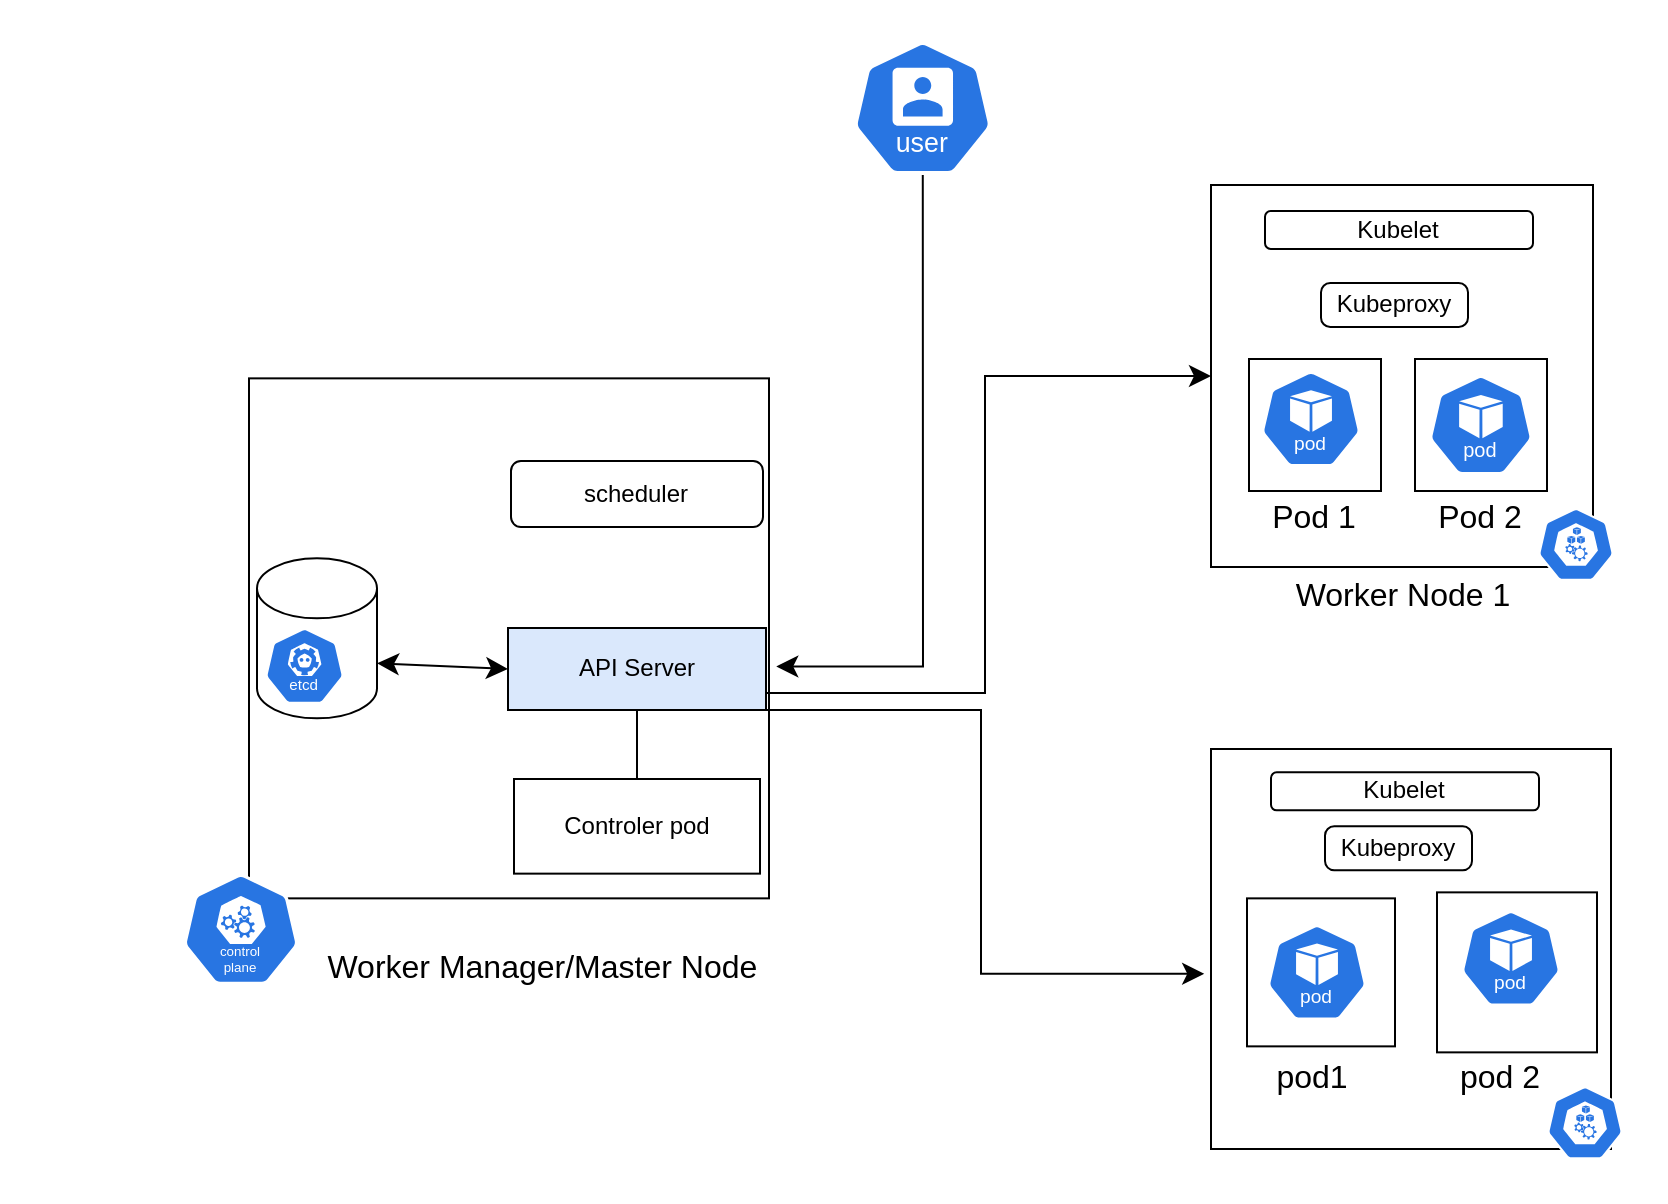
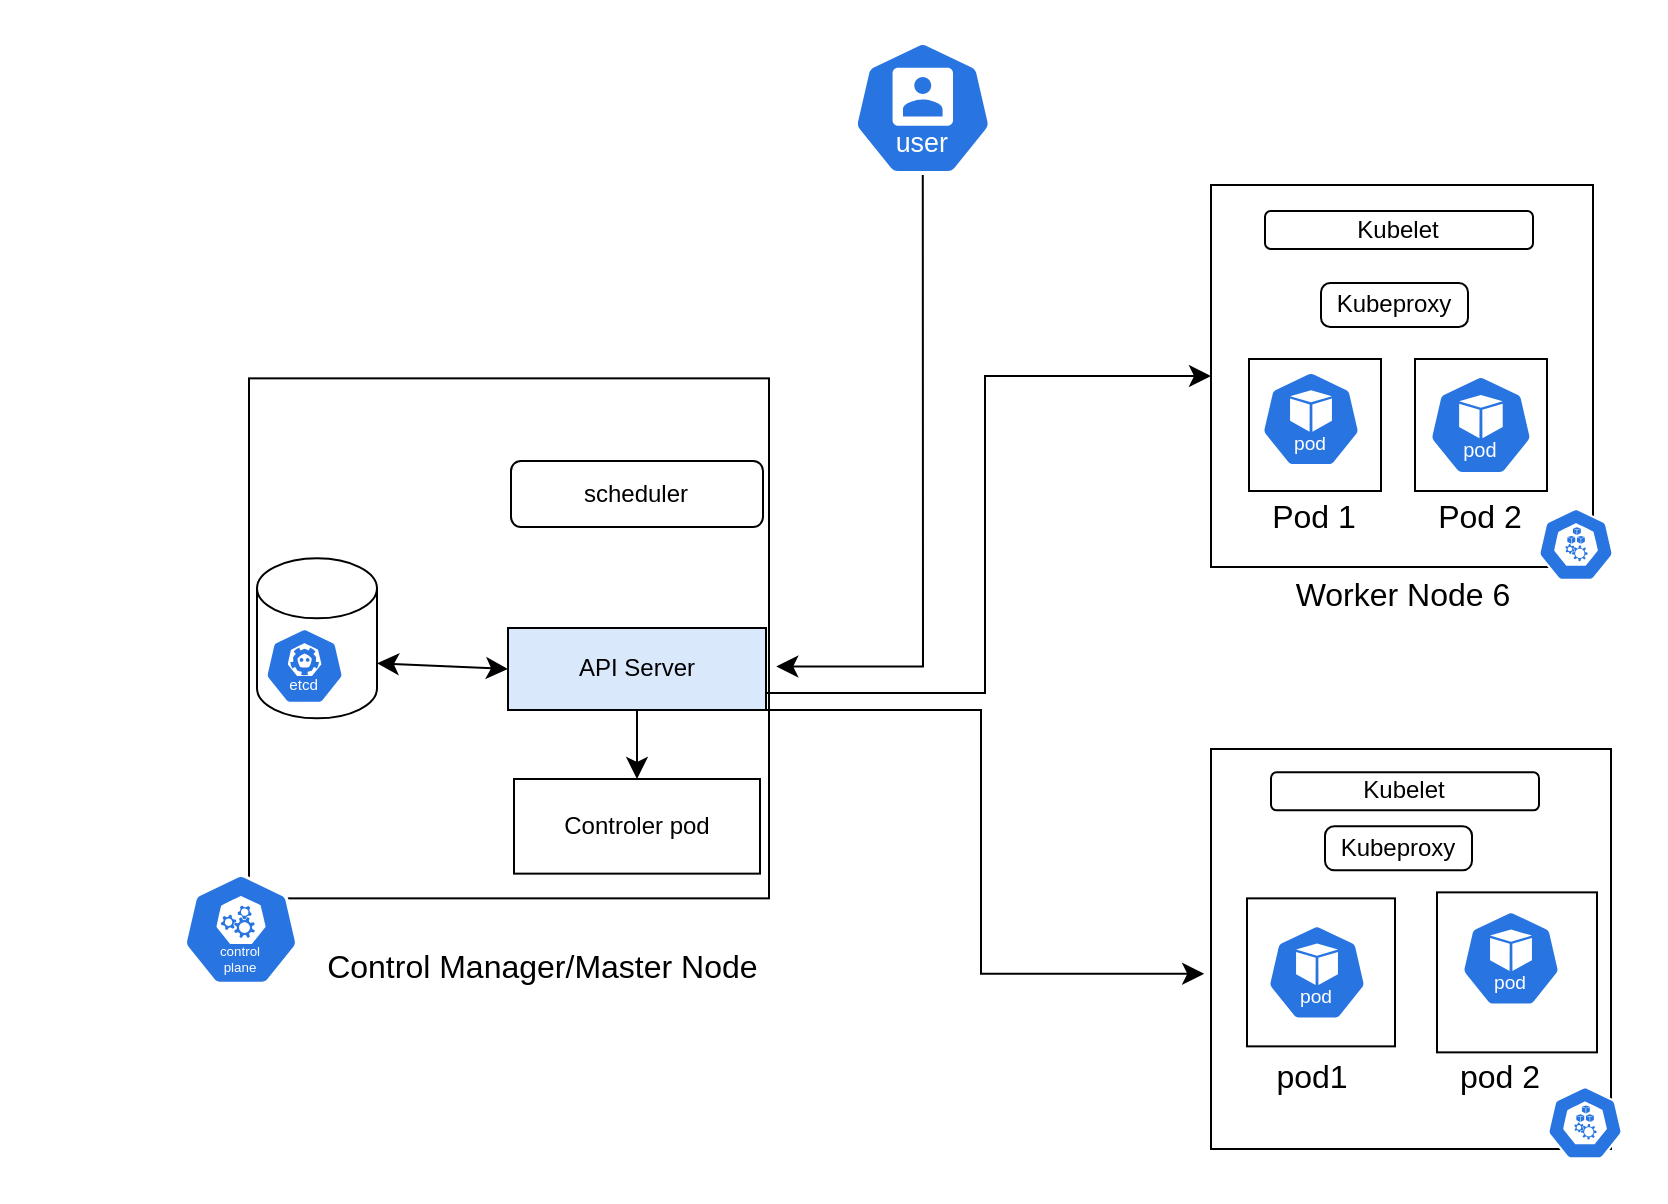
node "Worker Node 1": label "Worker Node 1" -> "Worker Node 6"
edge "API Server" -- "Controler pod": arrowhead none -> classic
node "Worker Manager/Master Node": label "Worker Manager/Master Node" -> "Control Manager/Master Node"
